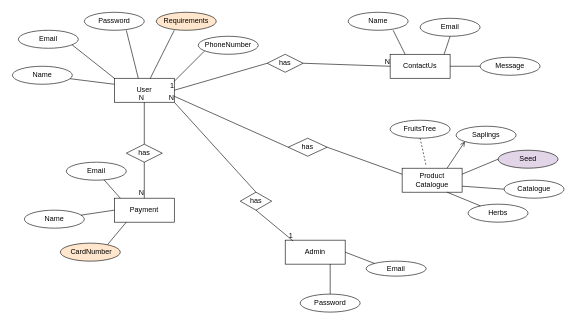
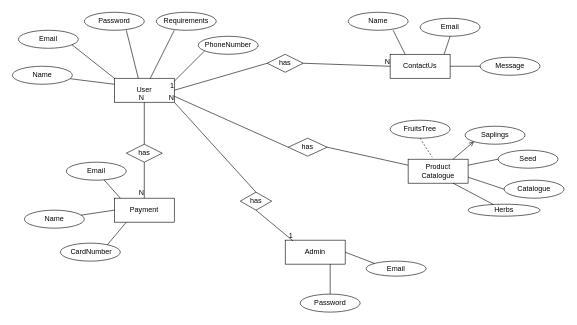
node "Requirements": fillcolor #ffe6cc -> #ffffff
node "Saplings": moved (486, 135) -> (495, 135)
node "Seed": fillcolor #e1d5e7 -> #ffffff
node "Product Catalogue": moved (432, 180) -> (438, 171)
node "Herbs": size 60x18 -> 72x12
node "CardNumber": fillcolor #ffe6cc -> #ffffff
